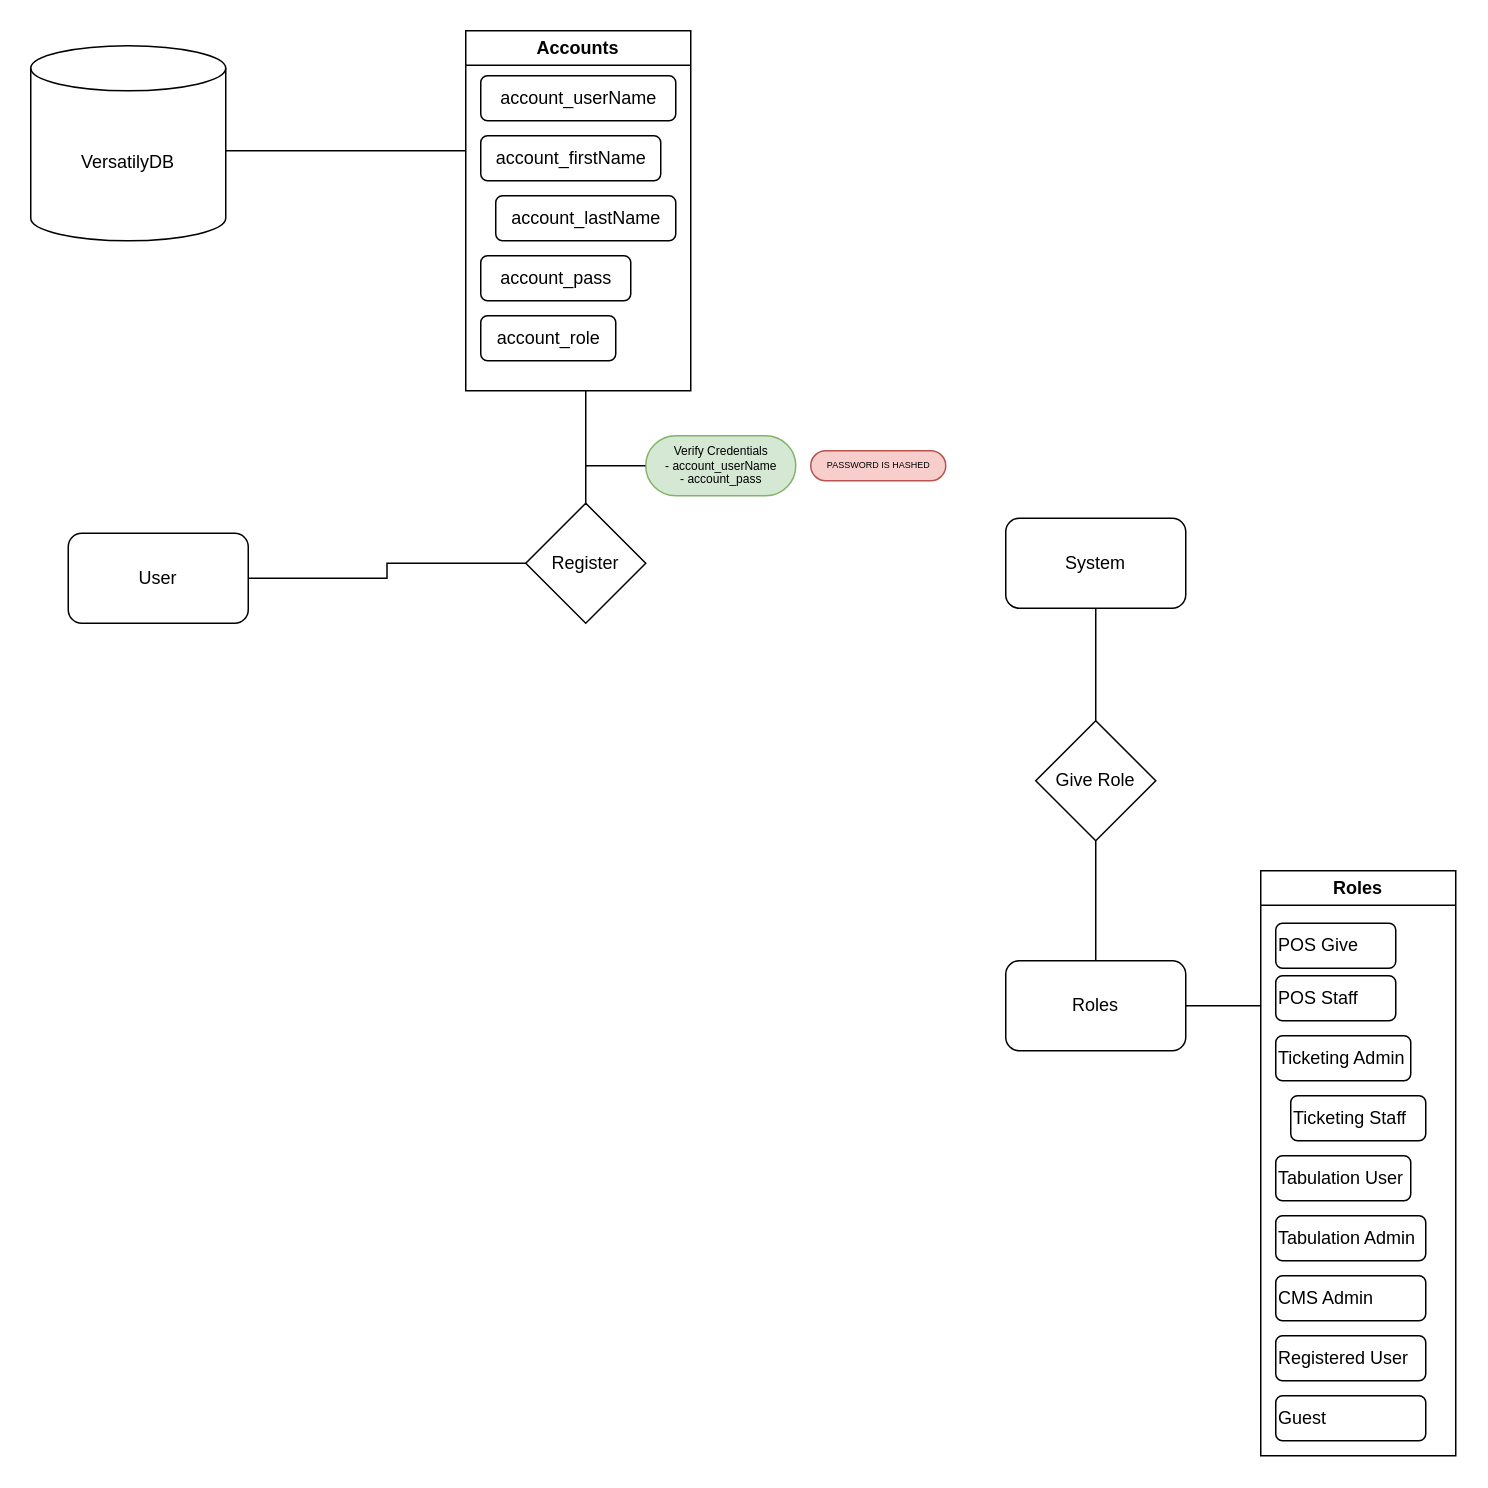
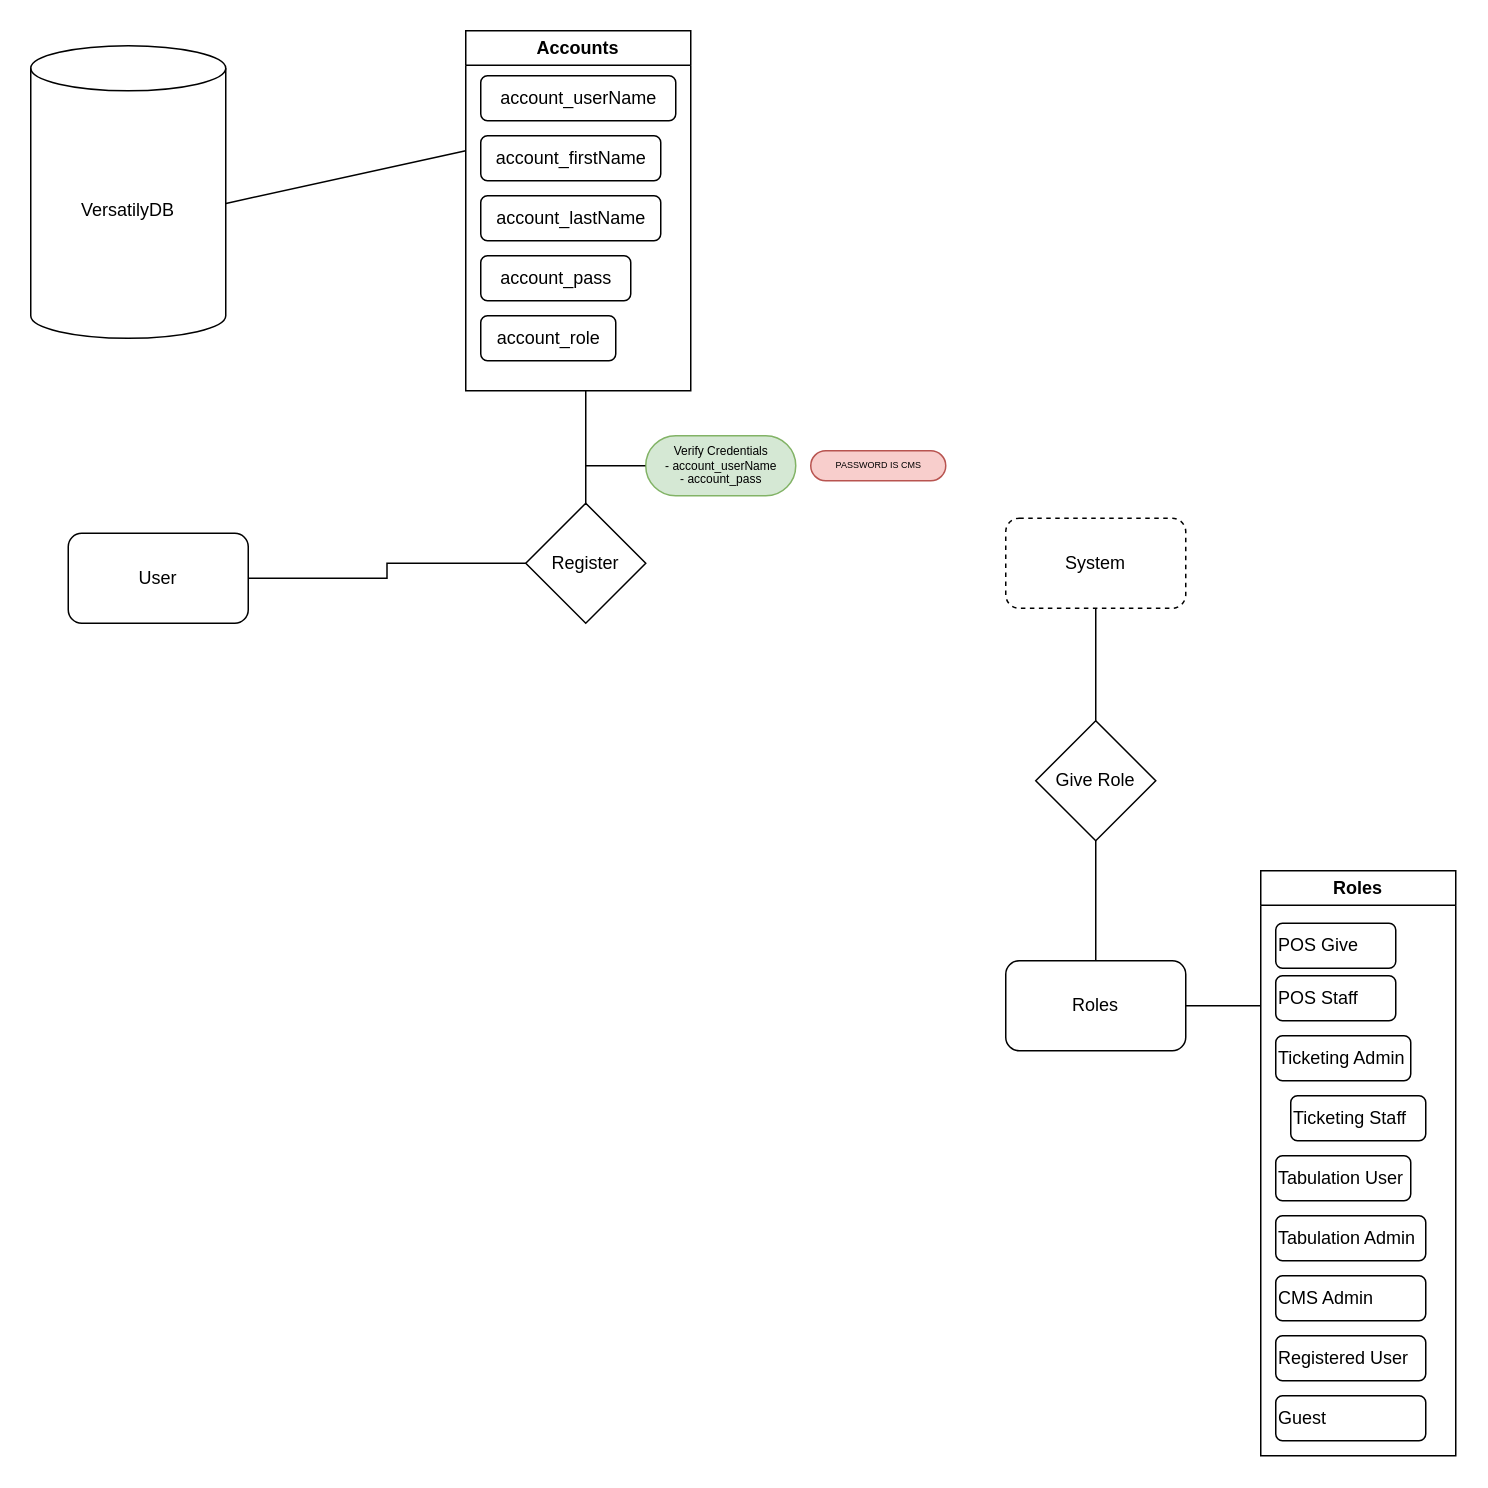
node "VersatilyDB": size 195x195 -> 195x293
node "account_lastName": moved (586, 218) -> (571, 218)
node "PASSWORD IS HASHED": label "PASSWORD IS HASHED" -> "PASSWORD IS CMS"
node "System": style solid -> dashed
